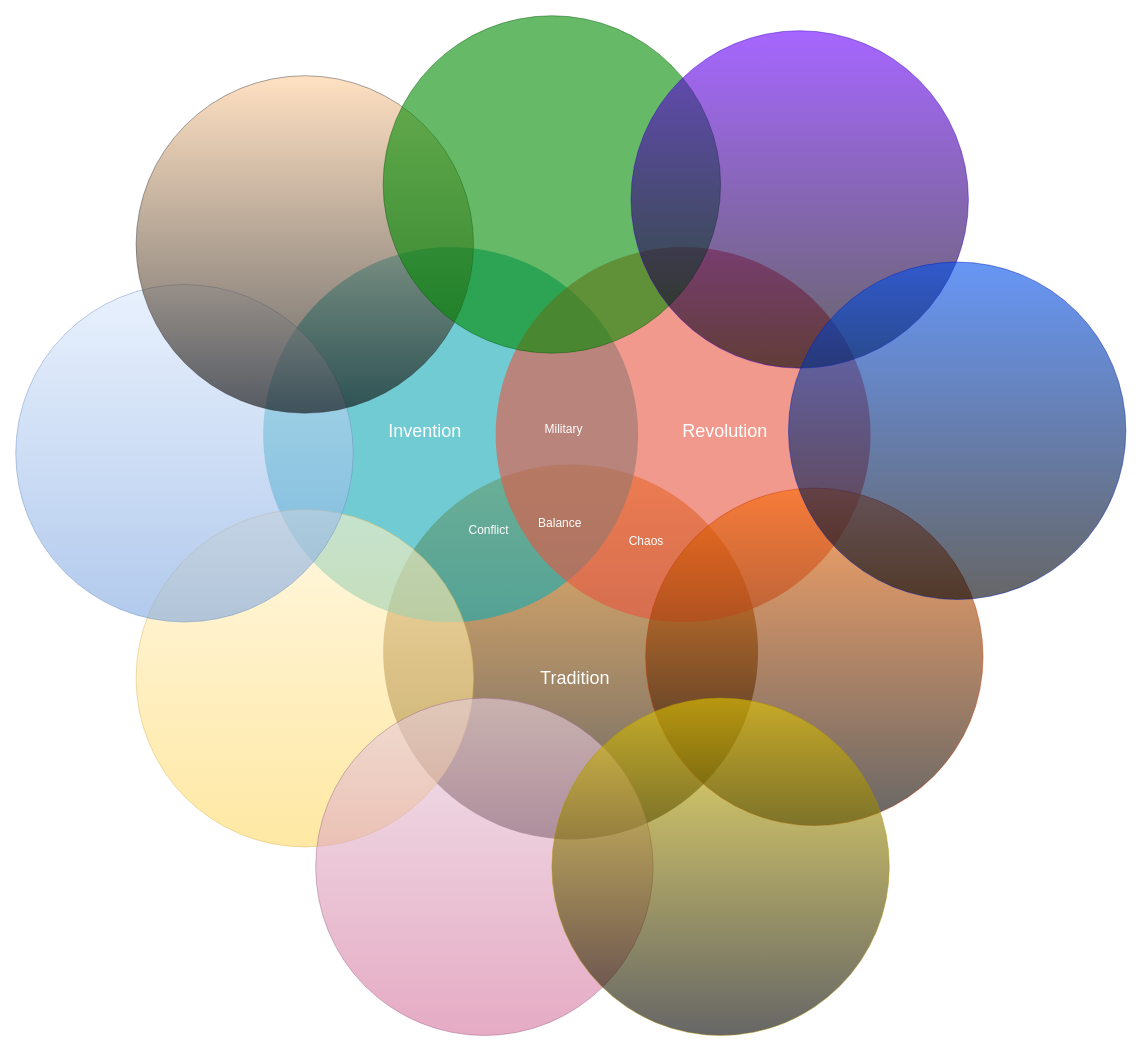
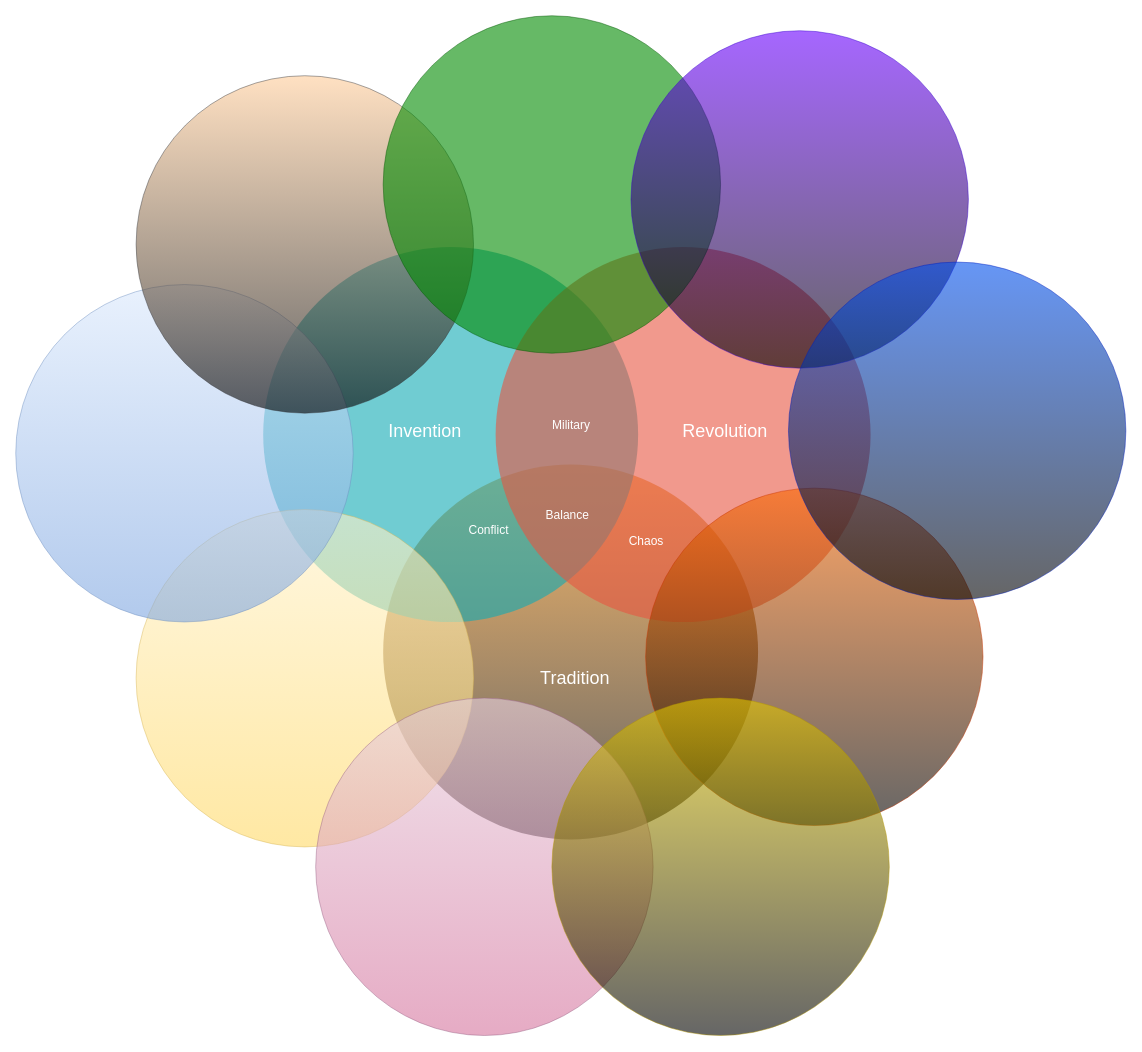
node "Military": moved (563, 432) -> (571, 428)
node "Balance": moved (560, 525) -> (567, 518)
